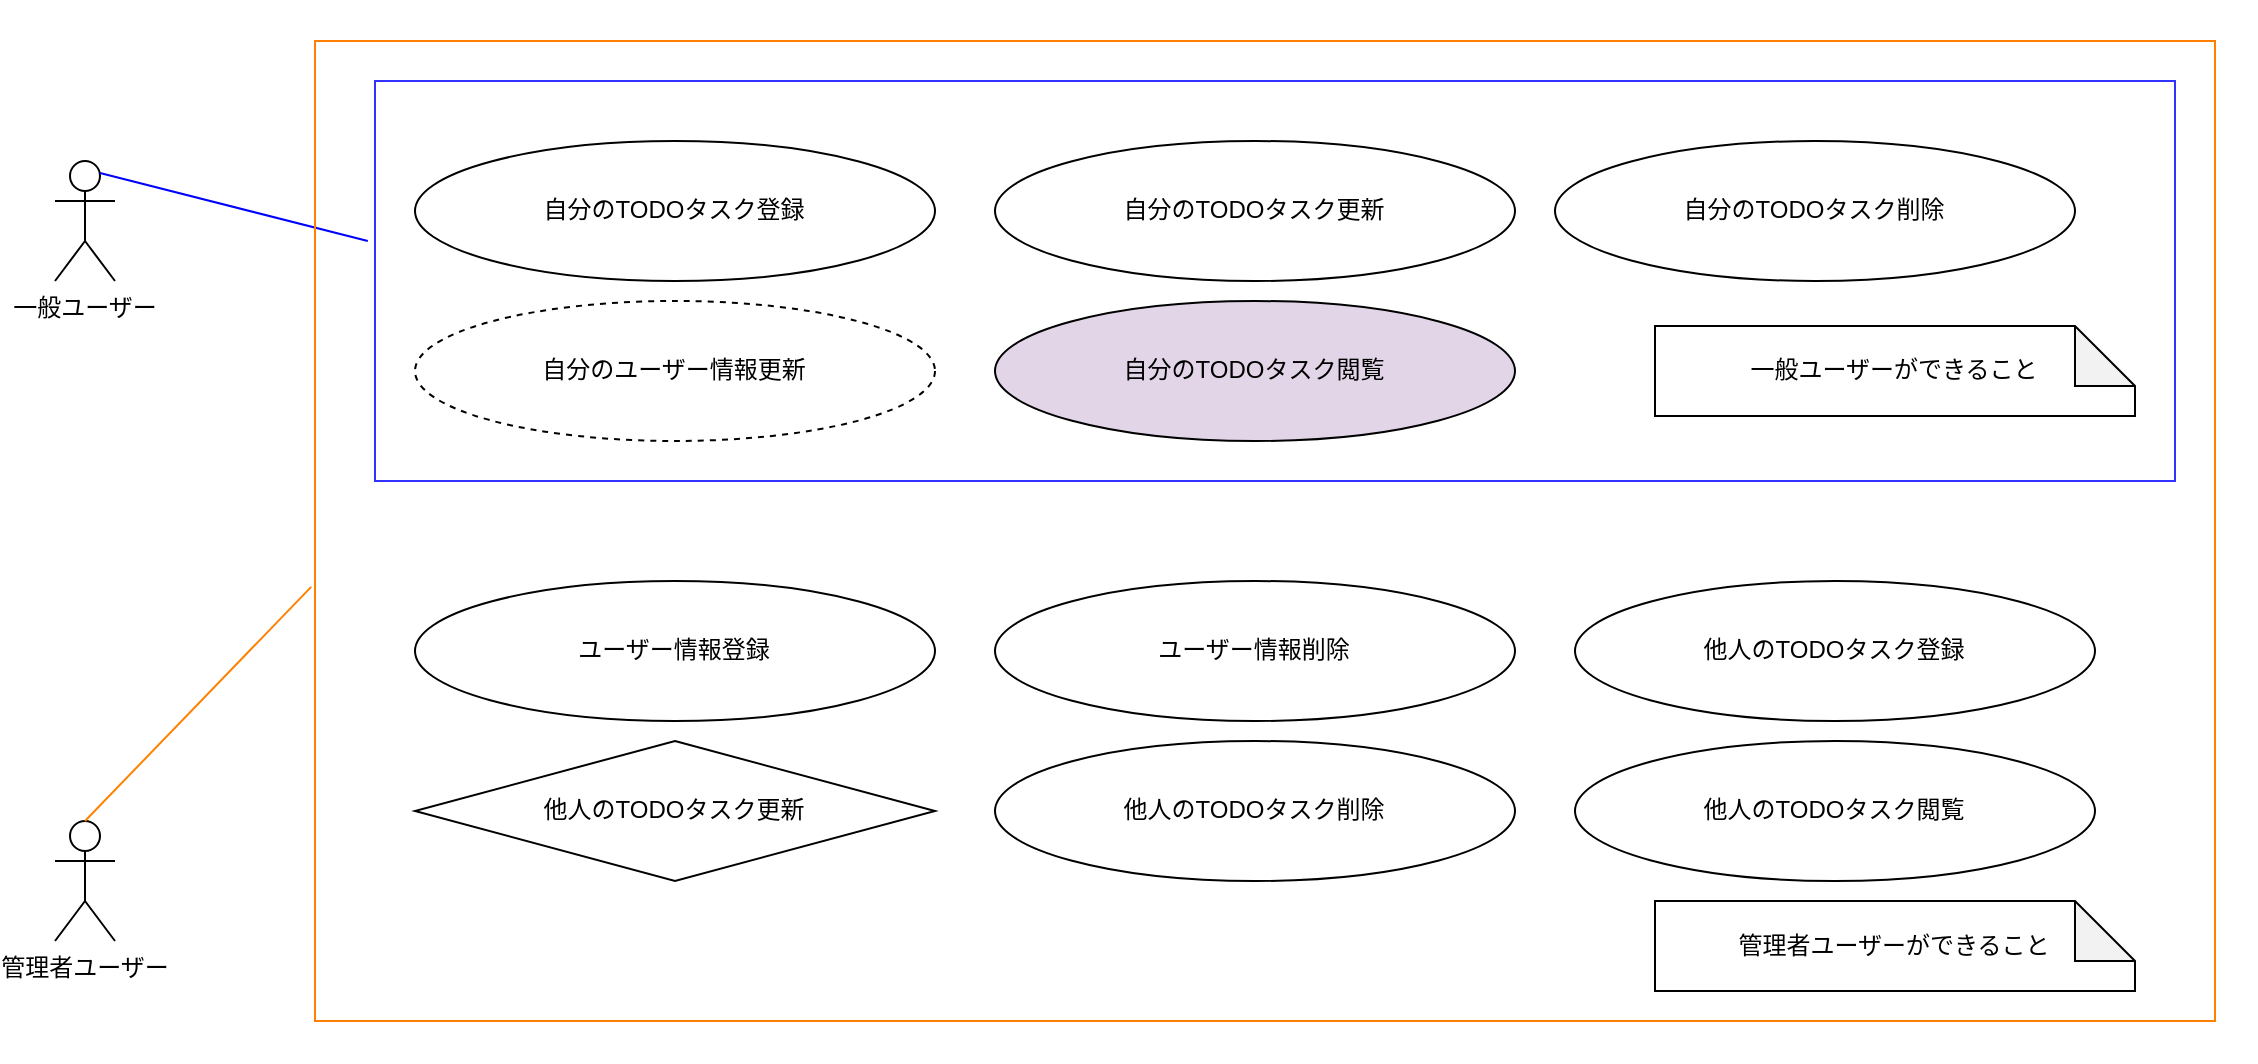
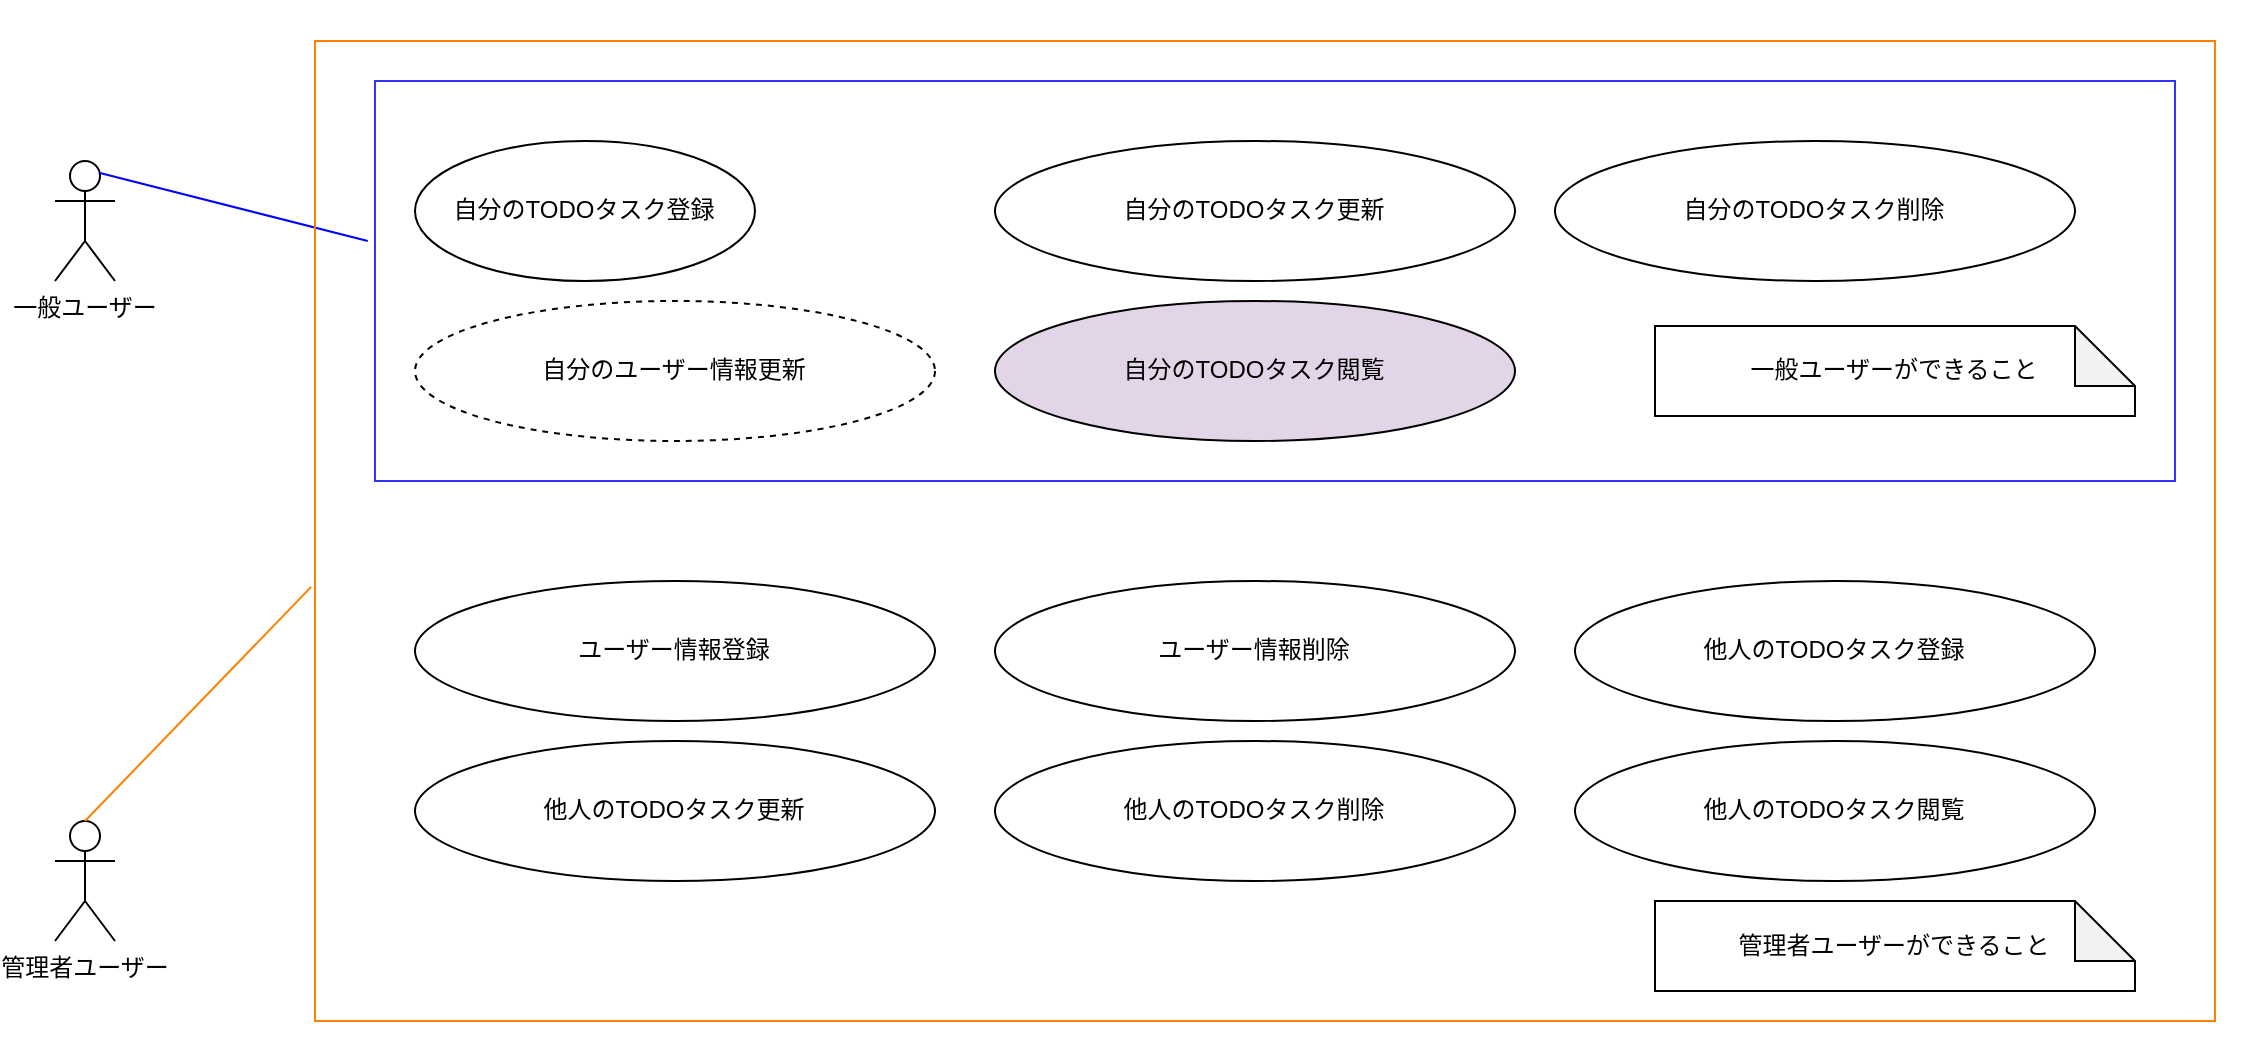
node "自分のTODOタスク登録": size 520x140 -> 340x140
node "他人のTODOタスク更新": shape diamond -> ellipse
